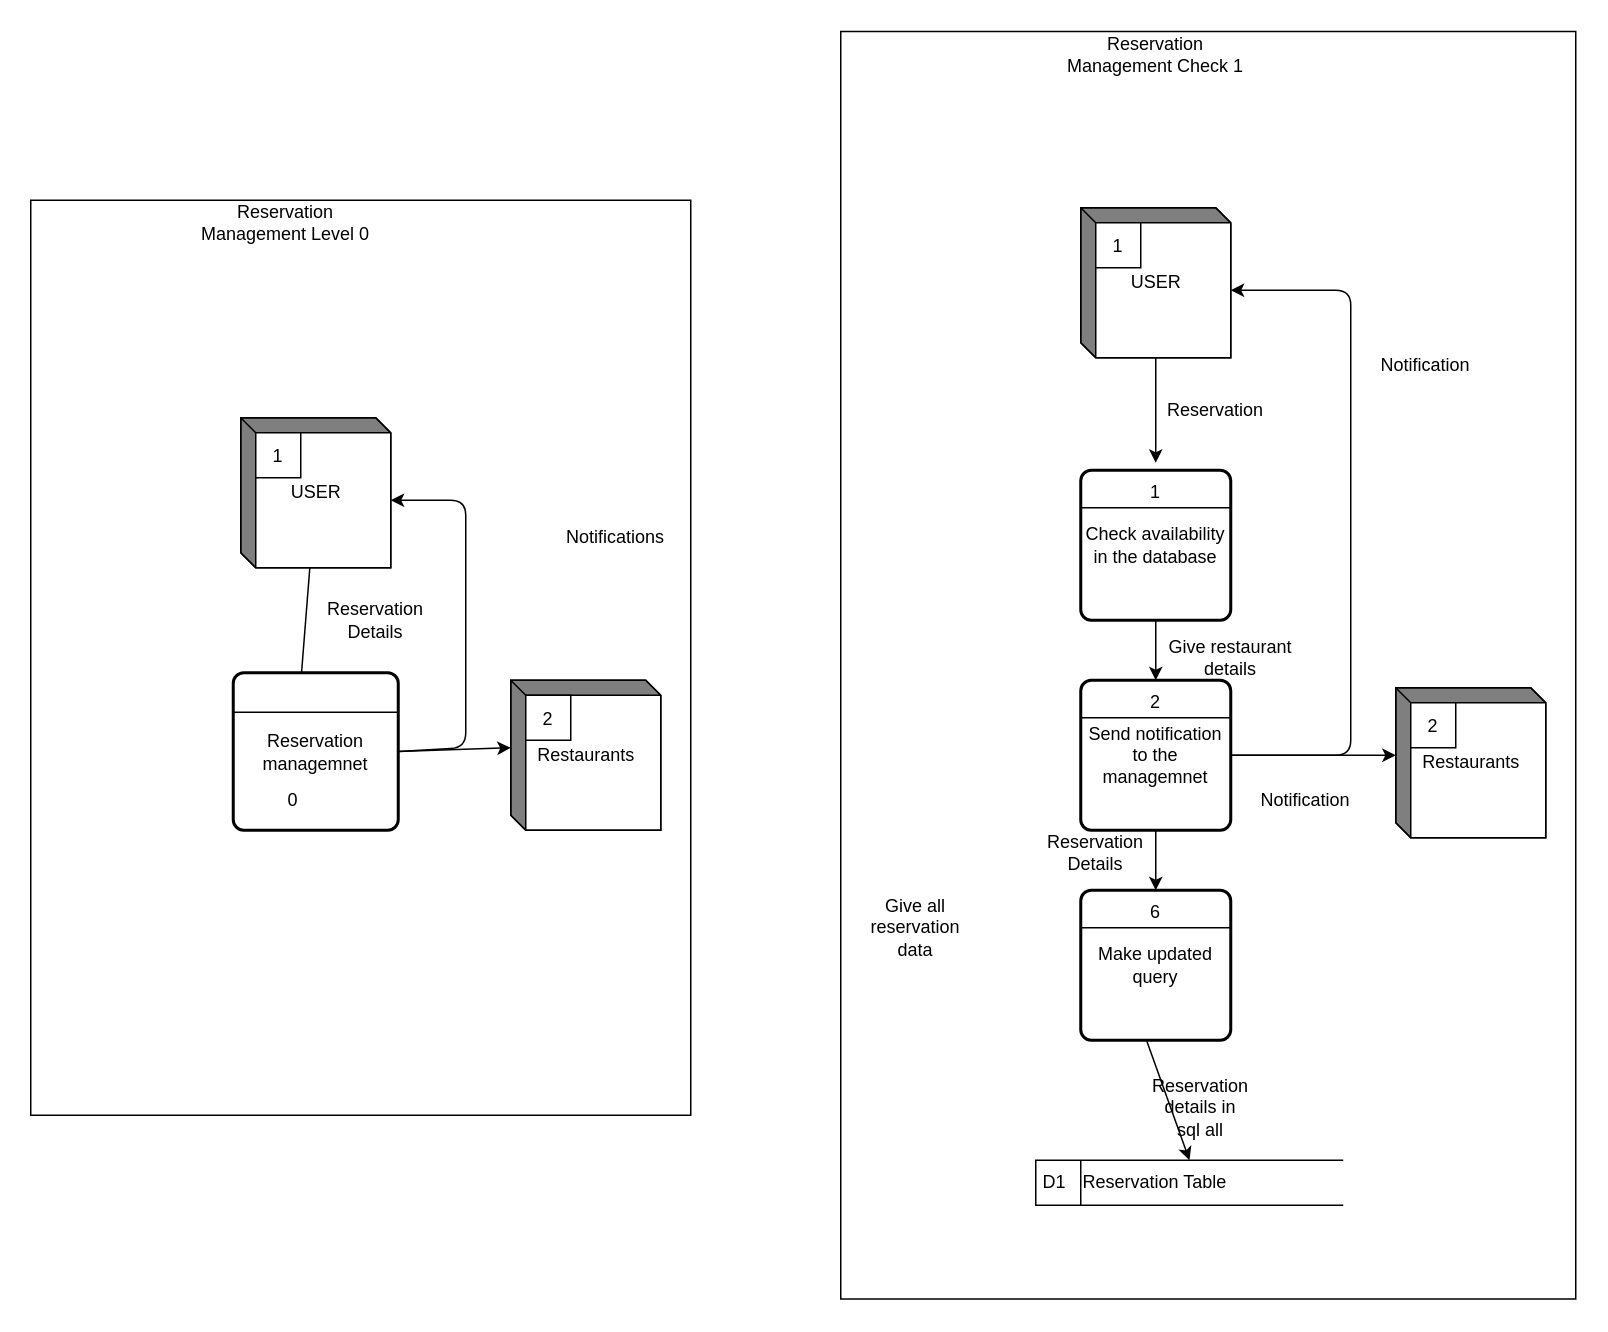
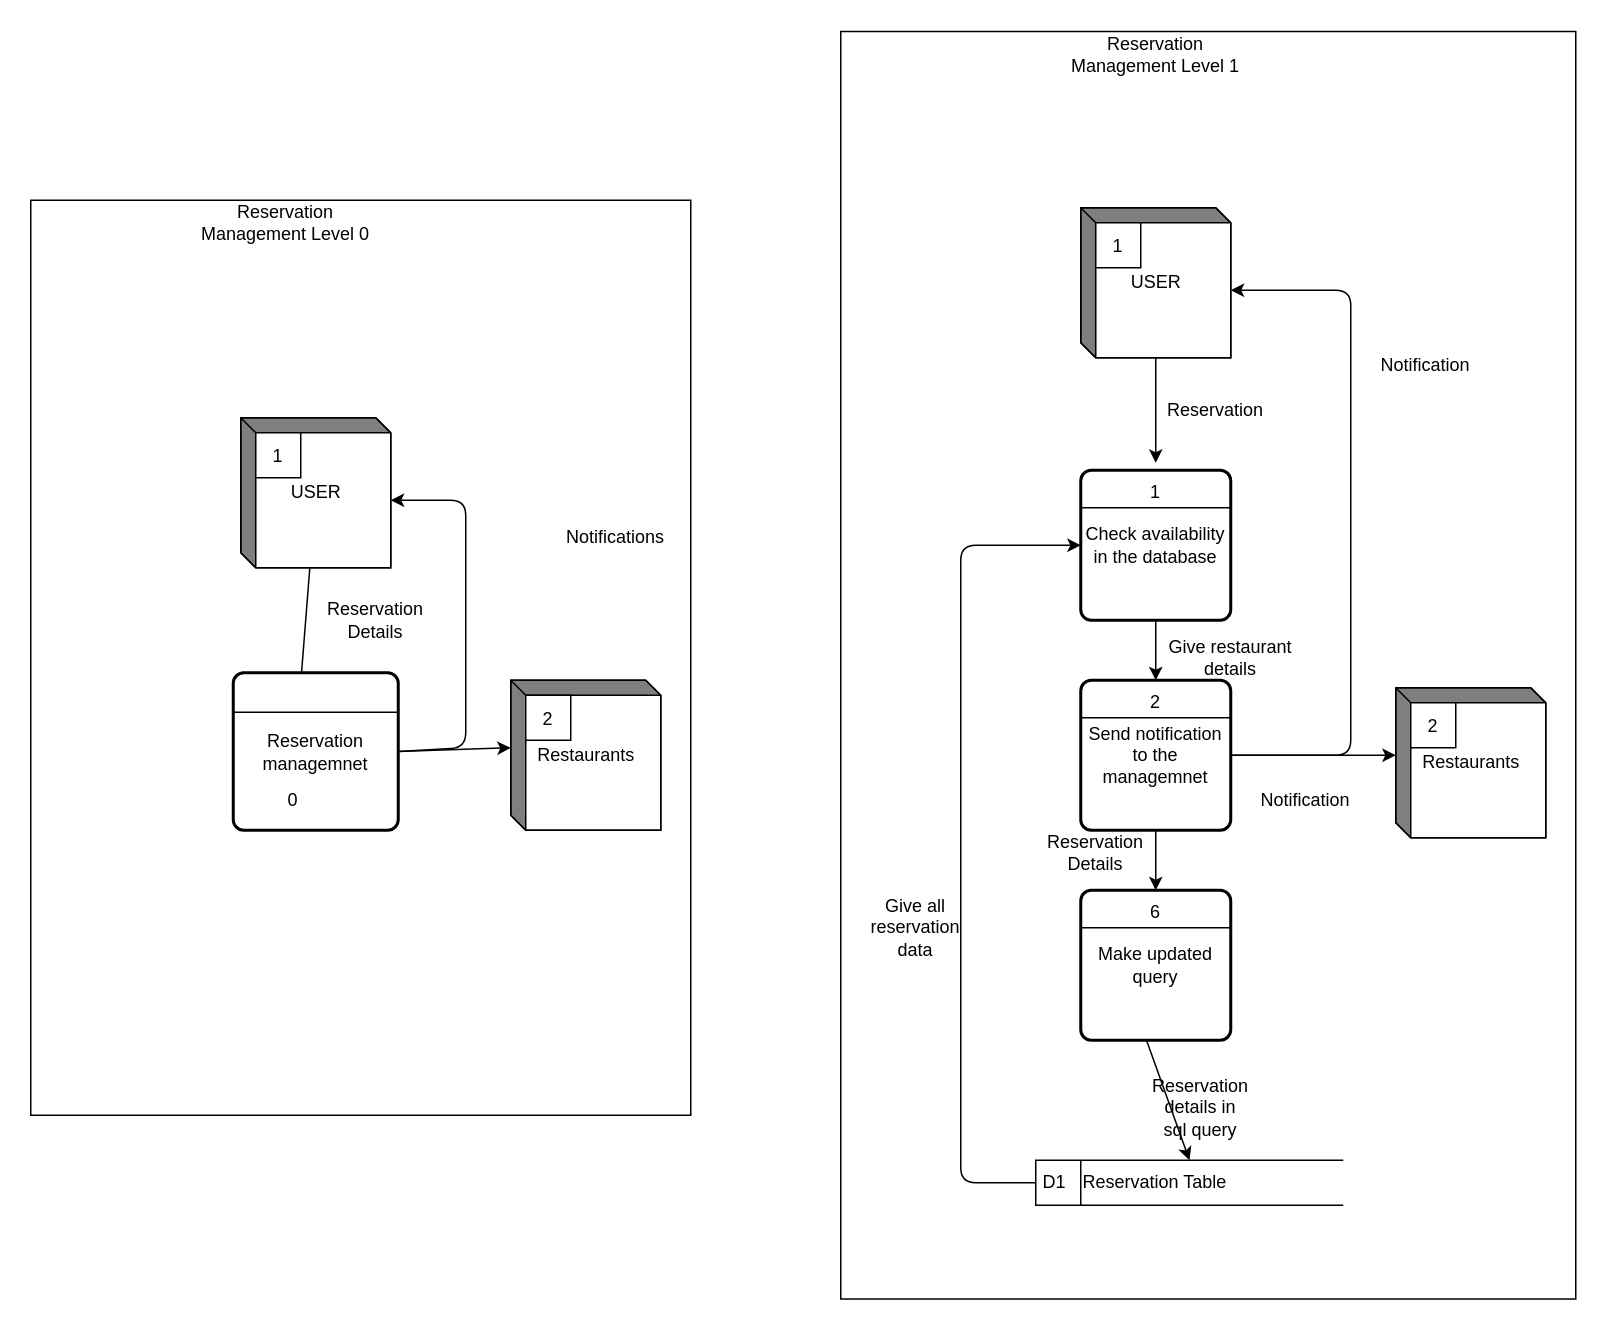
node "Reservation Management Check 1": label "Reservation Management Check 1" -> "Reservation Management Level 1"
edge "D1 Reservation Table" -> "Check availability in the database": added
node "Reservation details in sql all": label "Reservation details in sql all" -> "Reservation details in sql query"
